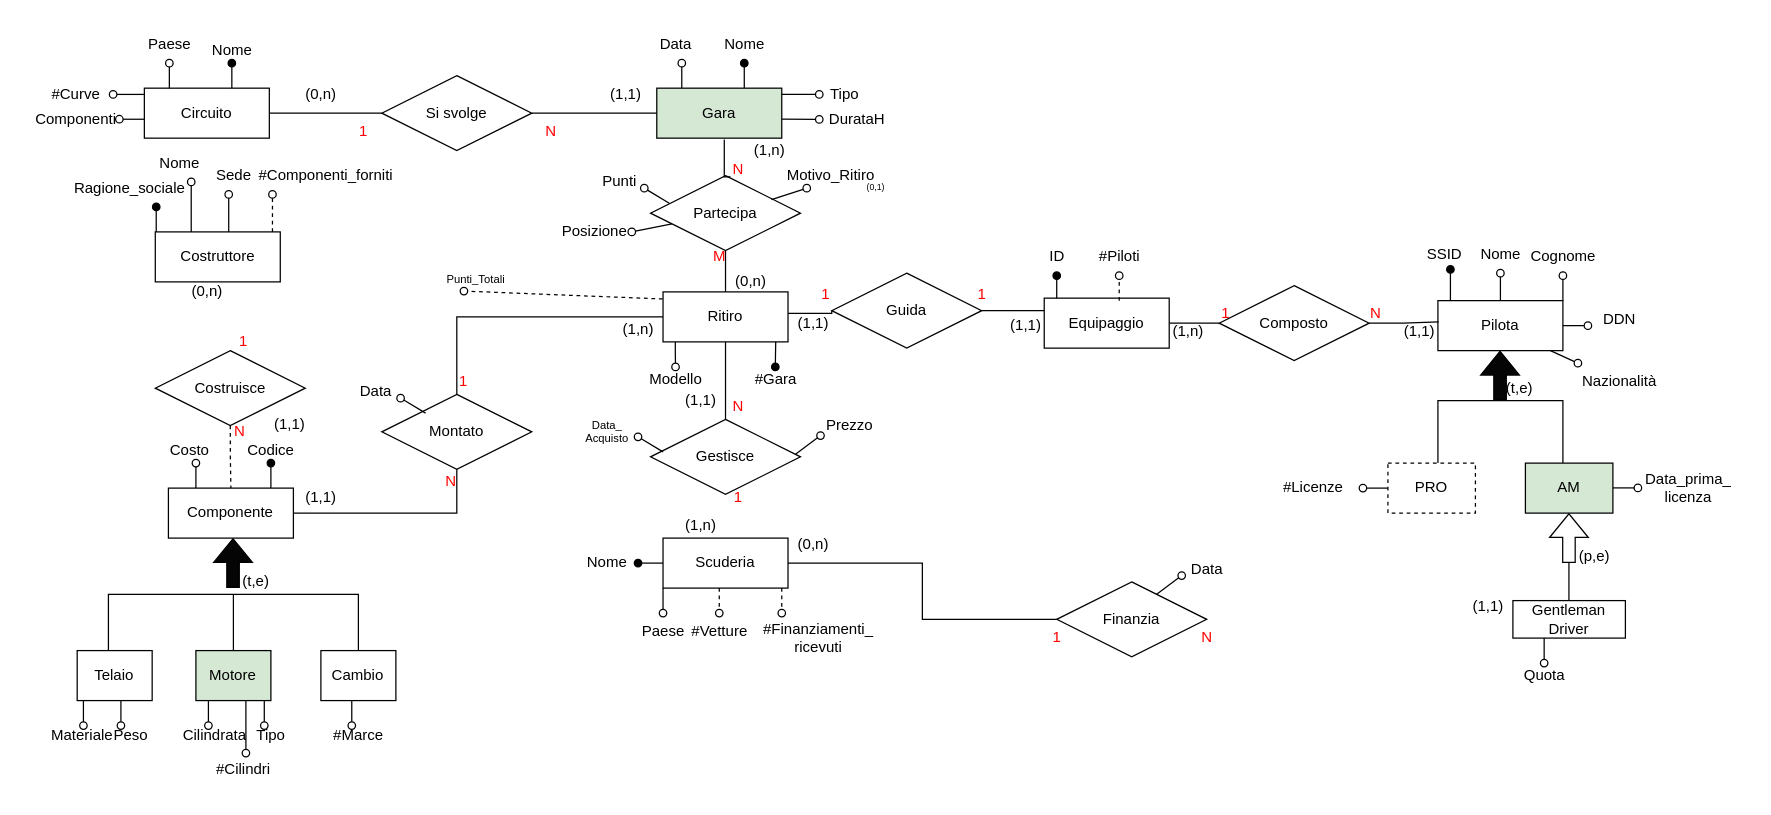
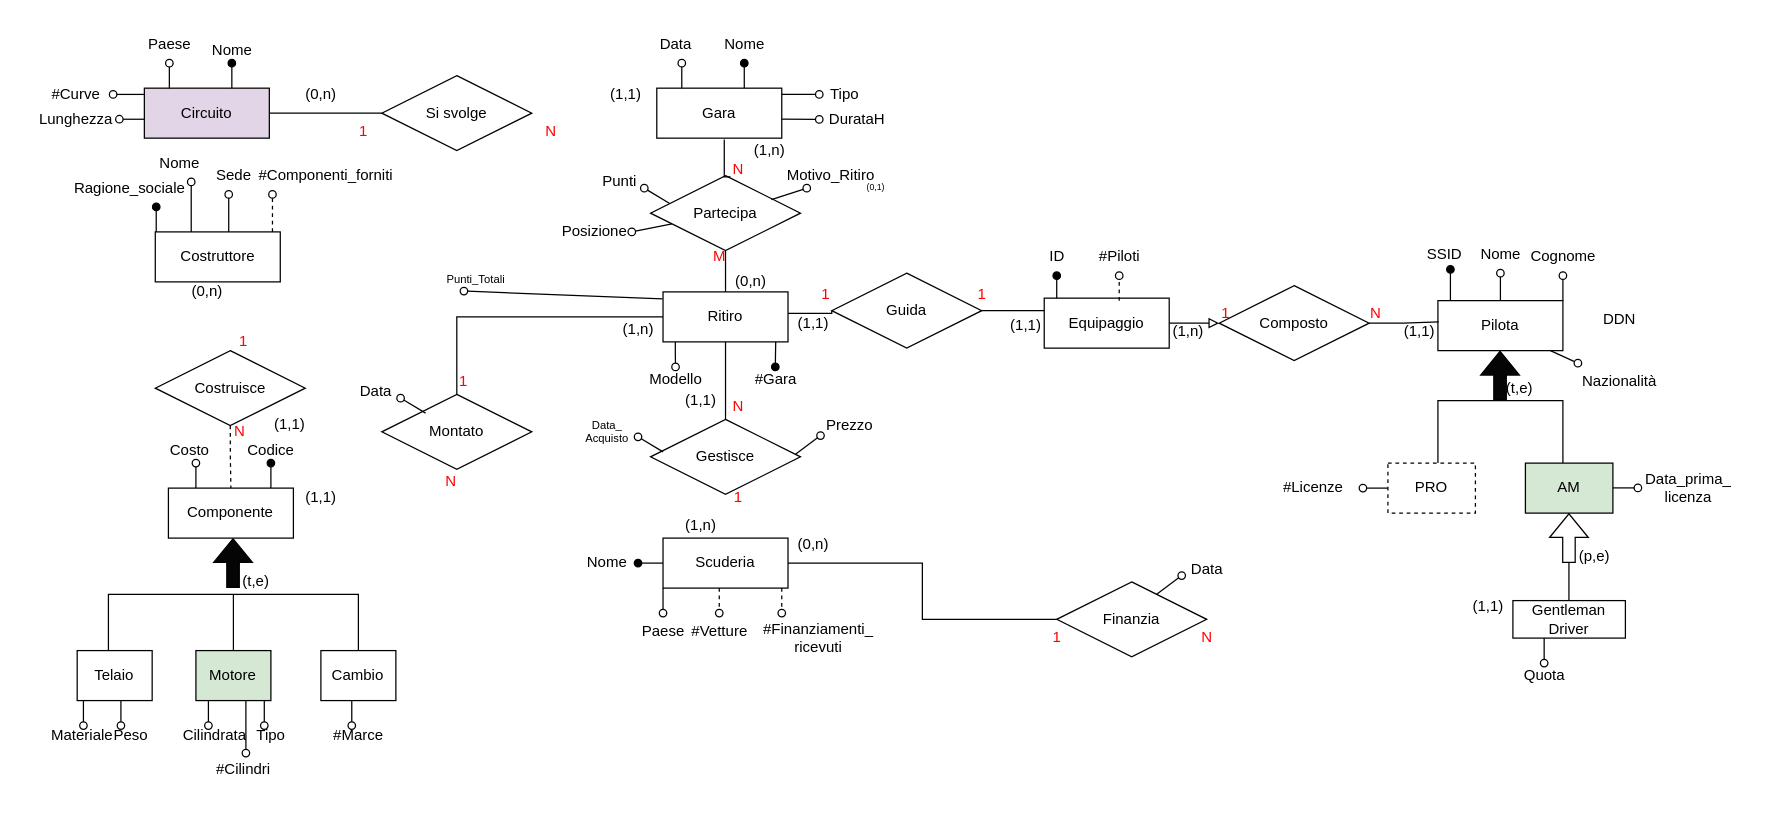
node "Circuito": fillcolor #ffffff -> #e1d5e7
edge "Si svolge" -- "Gara": removed
node "Gara": fillcolor #d5e8d4 -> #ffffff
node "Componenti": label "Componenti" -> "Lunghezza"
edge "Ritiro" -> "Punti_Totali": style dashed -> solid
edge "Equipaggio" -- "Composto": arrowhead none -> block
edge "Pilota" -> "DDN": removed
edge "Montato" -- "Componente": removed
